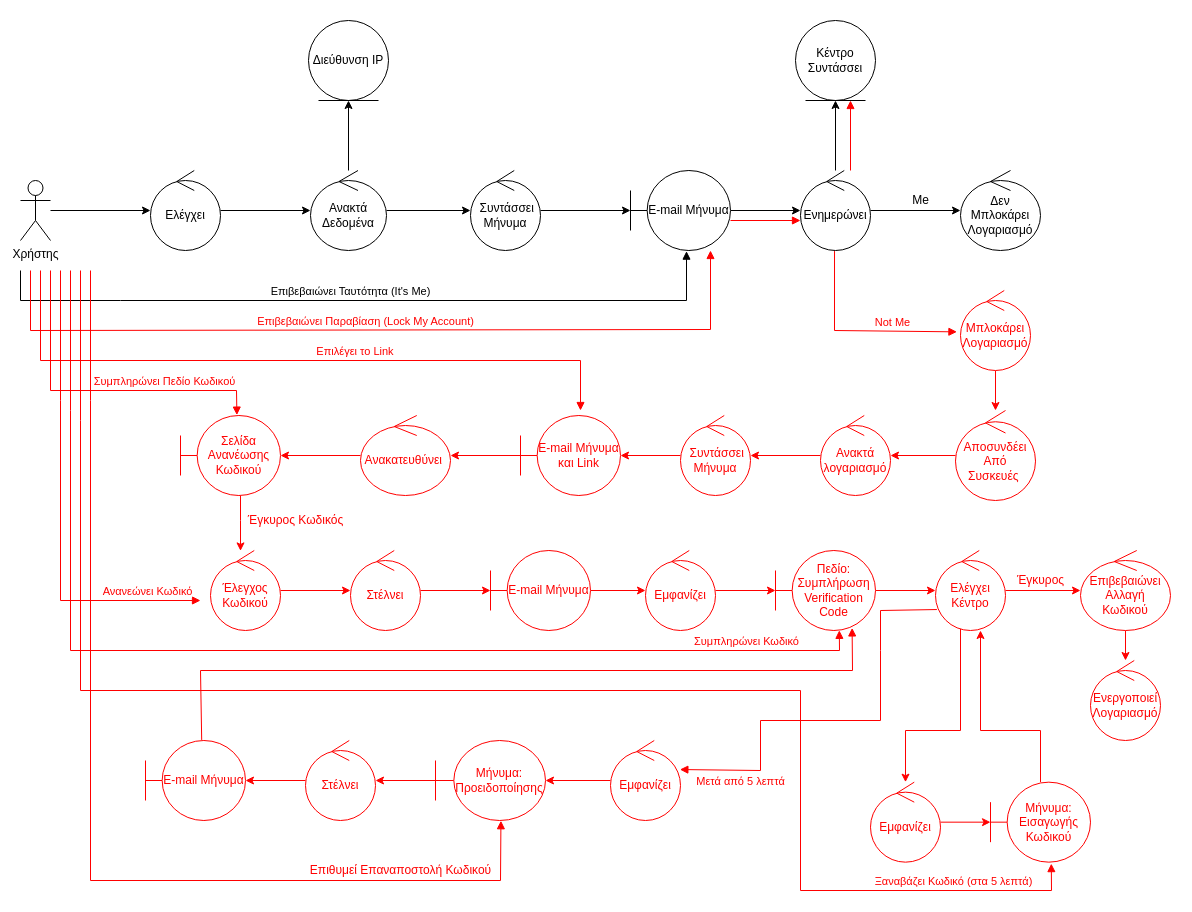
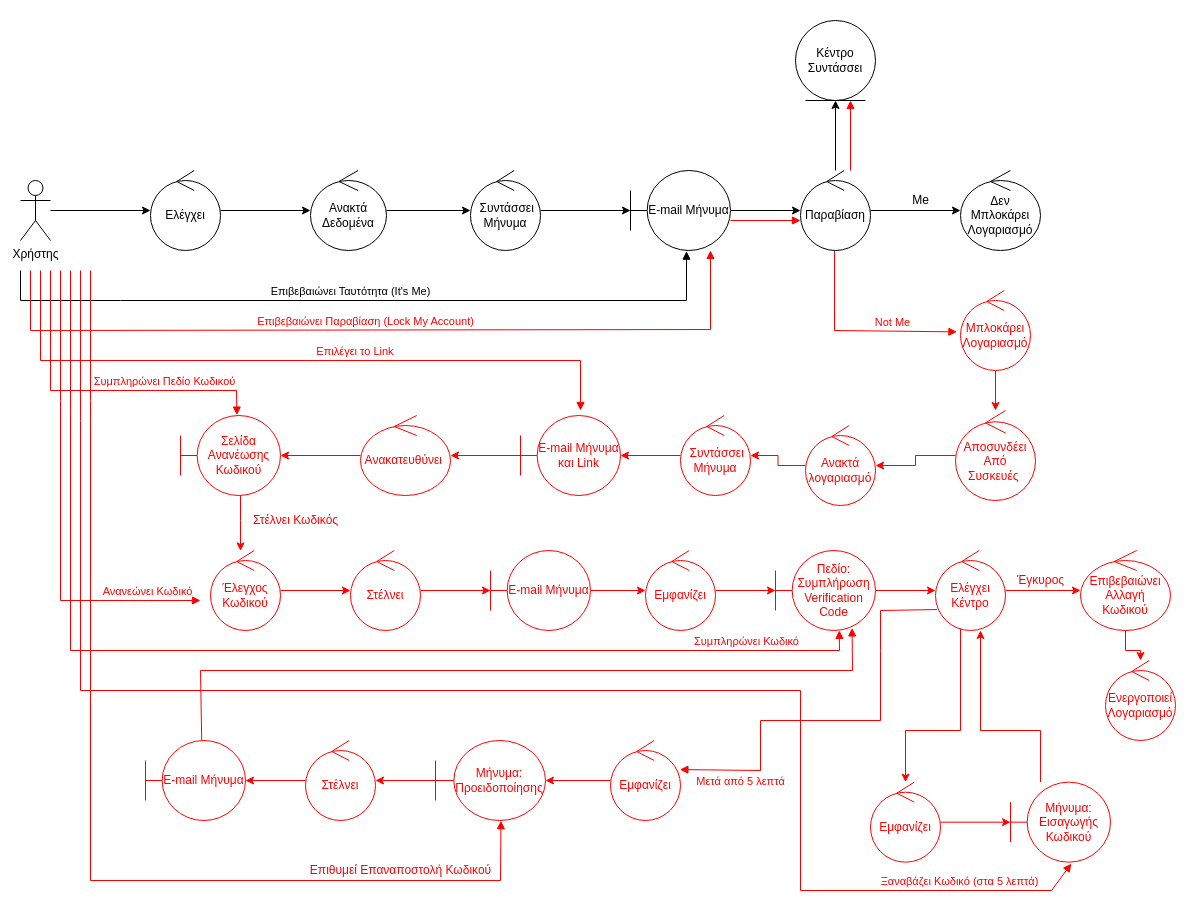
node "Διεύθυνση IP": removed
edge "Ανακτά Δεδομένα" -> "Διεύθυνση IP": removed
node "Ενημερώνει": label "Ενημερώνει" -> "Παραβίαση"
node "Ανακτά λογαριασμό": moved (856, 456) -> (841, 466)
node "Έγκυρος Κωδικός": label "Έγκυρος Κωδικός" -> "Στέλνει Κωδικός"
node "Ενεργοποιεί Λογαριασμό": moved (1126, 701) -> (1141, 701)
node "Μήνυμα: Εισαγωγής Κωδικού": moved (1041, 822) -> (1061, 822)
